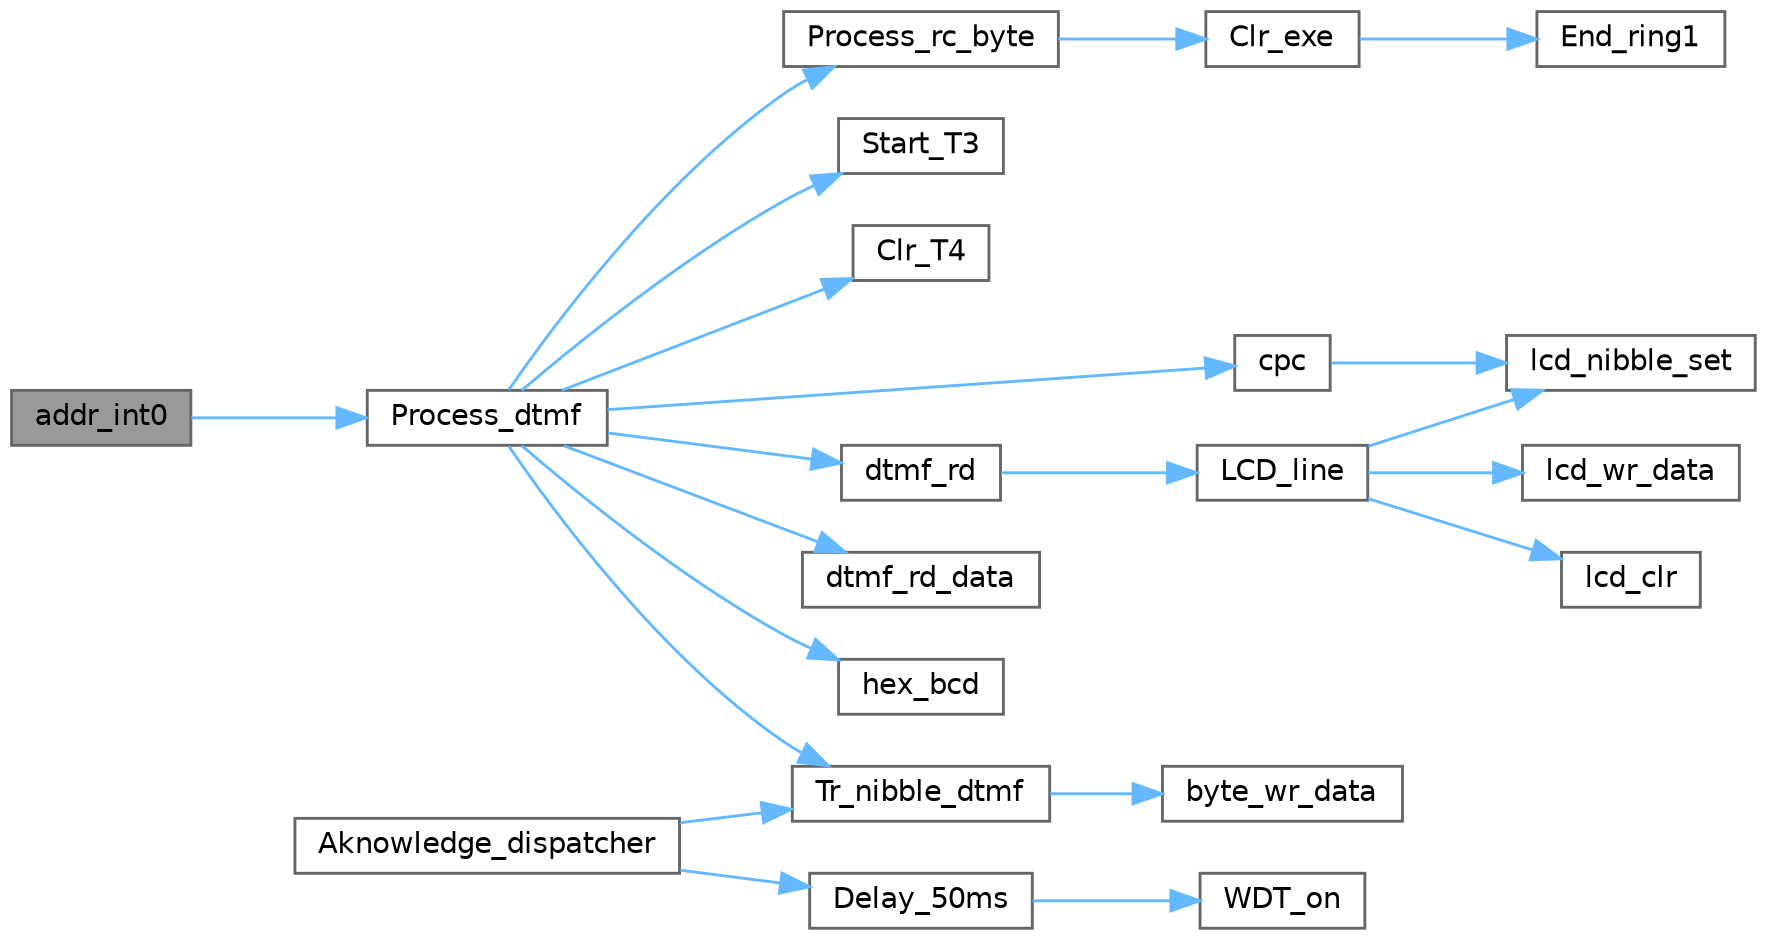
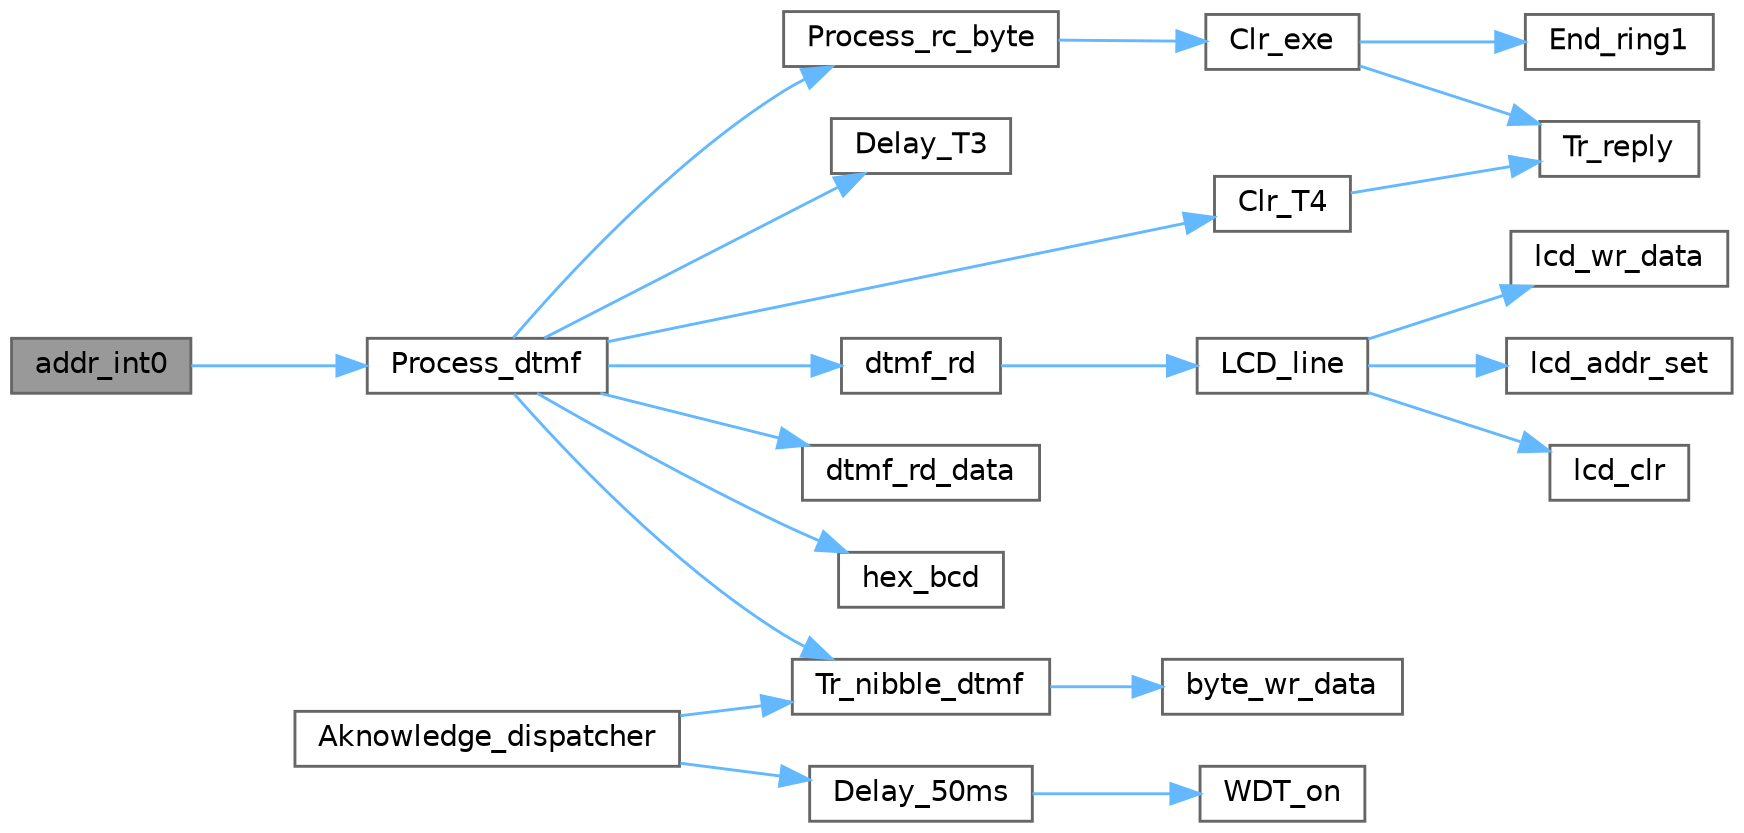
node "Start_T3": label "Start_T3" -> "Delay_T3"
node "Tr_reply": added
node "cpc": removed
node "lcd_nibble_set": label "lcd_nibble_set" -> "lcd_addr_set"
